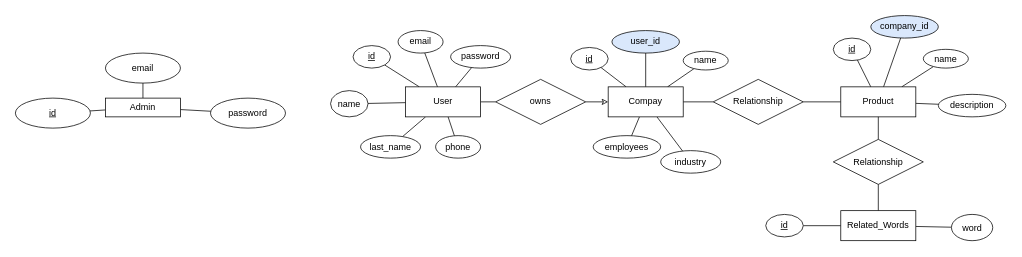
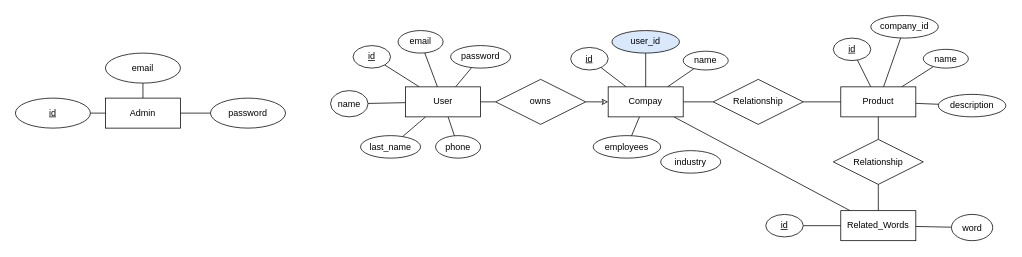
node "company_id": fillcolor #dae8fc -> #ffffff
node "Admin": size 75x19 -> 75x30
edge "Compay" -- "industry": now "Compay" -- "Related_Words"
